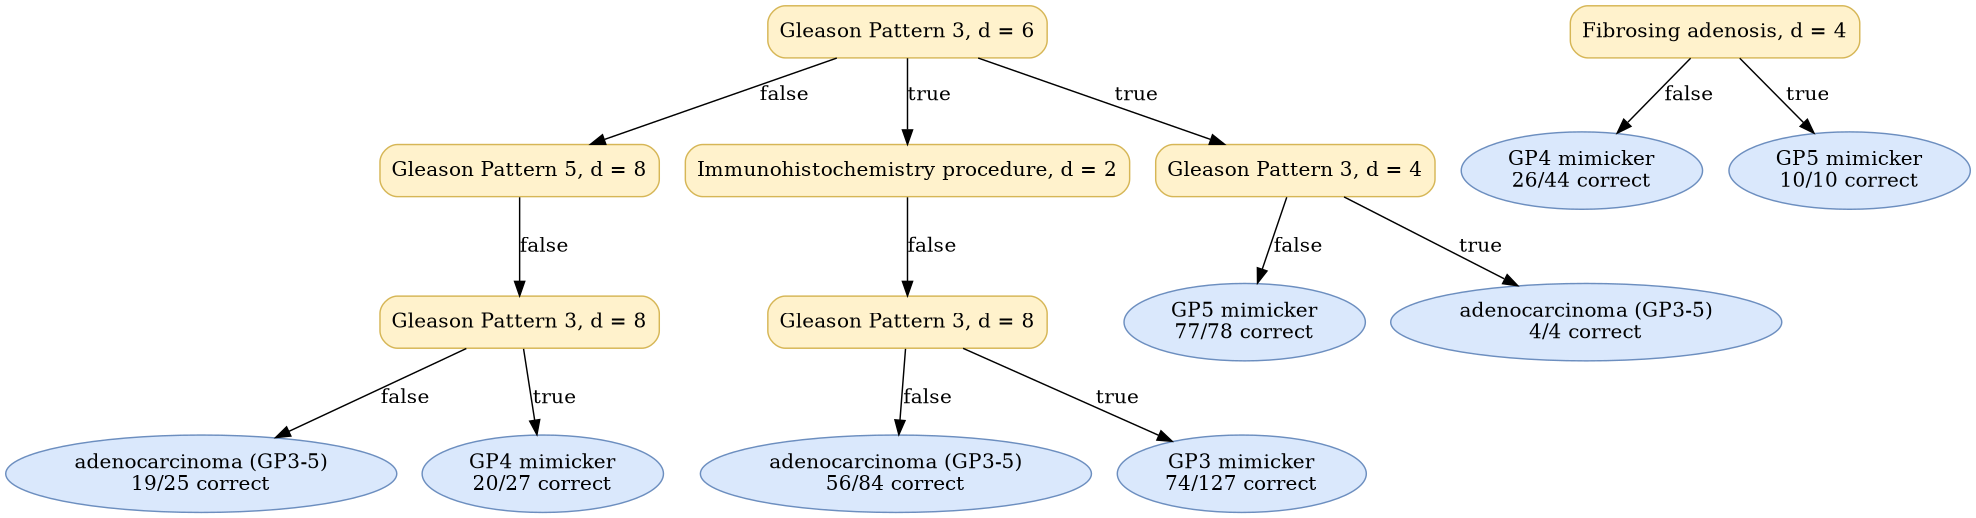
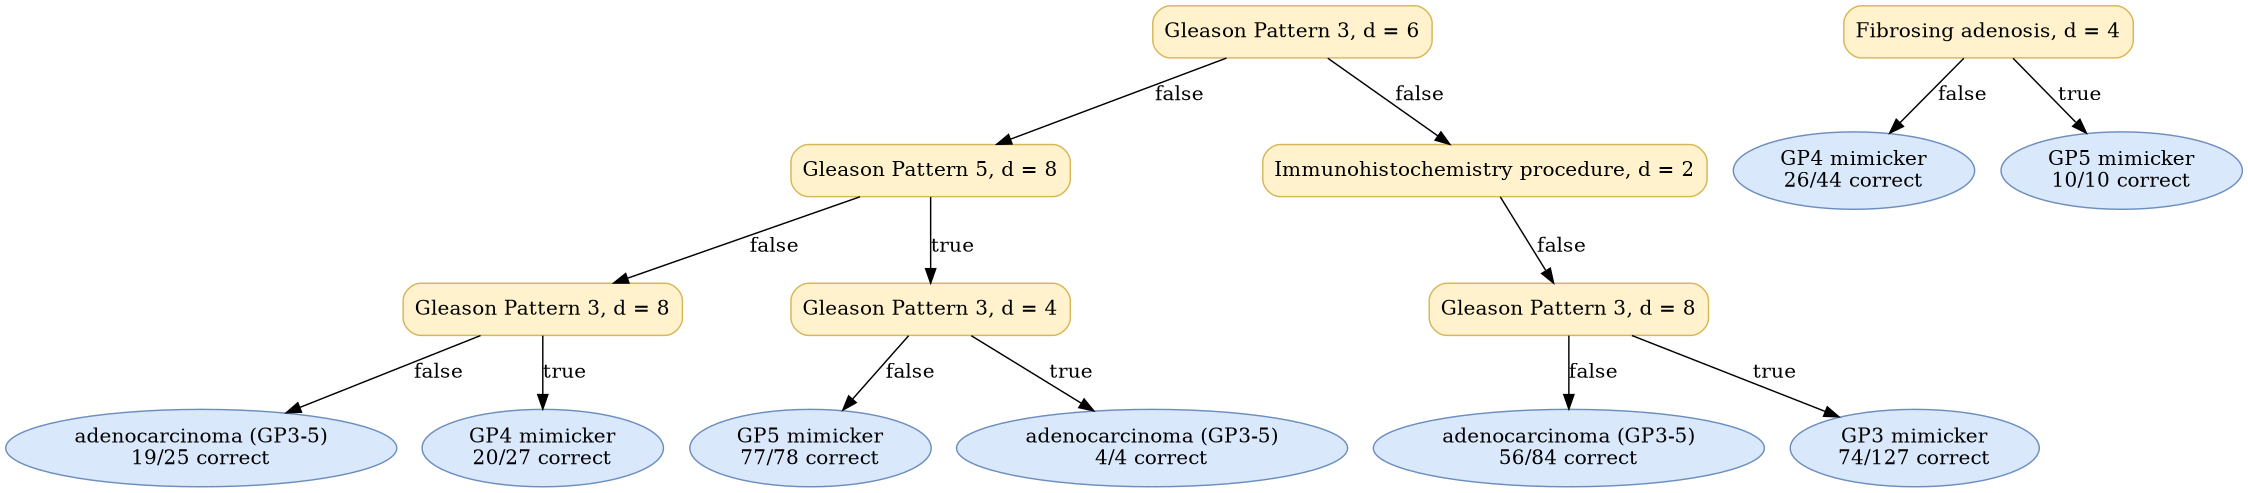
edge "Gleason Pattern 3, d = 6" -> "Immunohistochemistry procedure, d = 2": label "true" -> "false"
edge "Gleason Pattern 3, d = 6" -> "Gleason Pattern 3, d = 4": now "Gleason Pattern 5, d = 8" -> "Gleason Pattern 3, d = 4"
